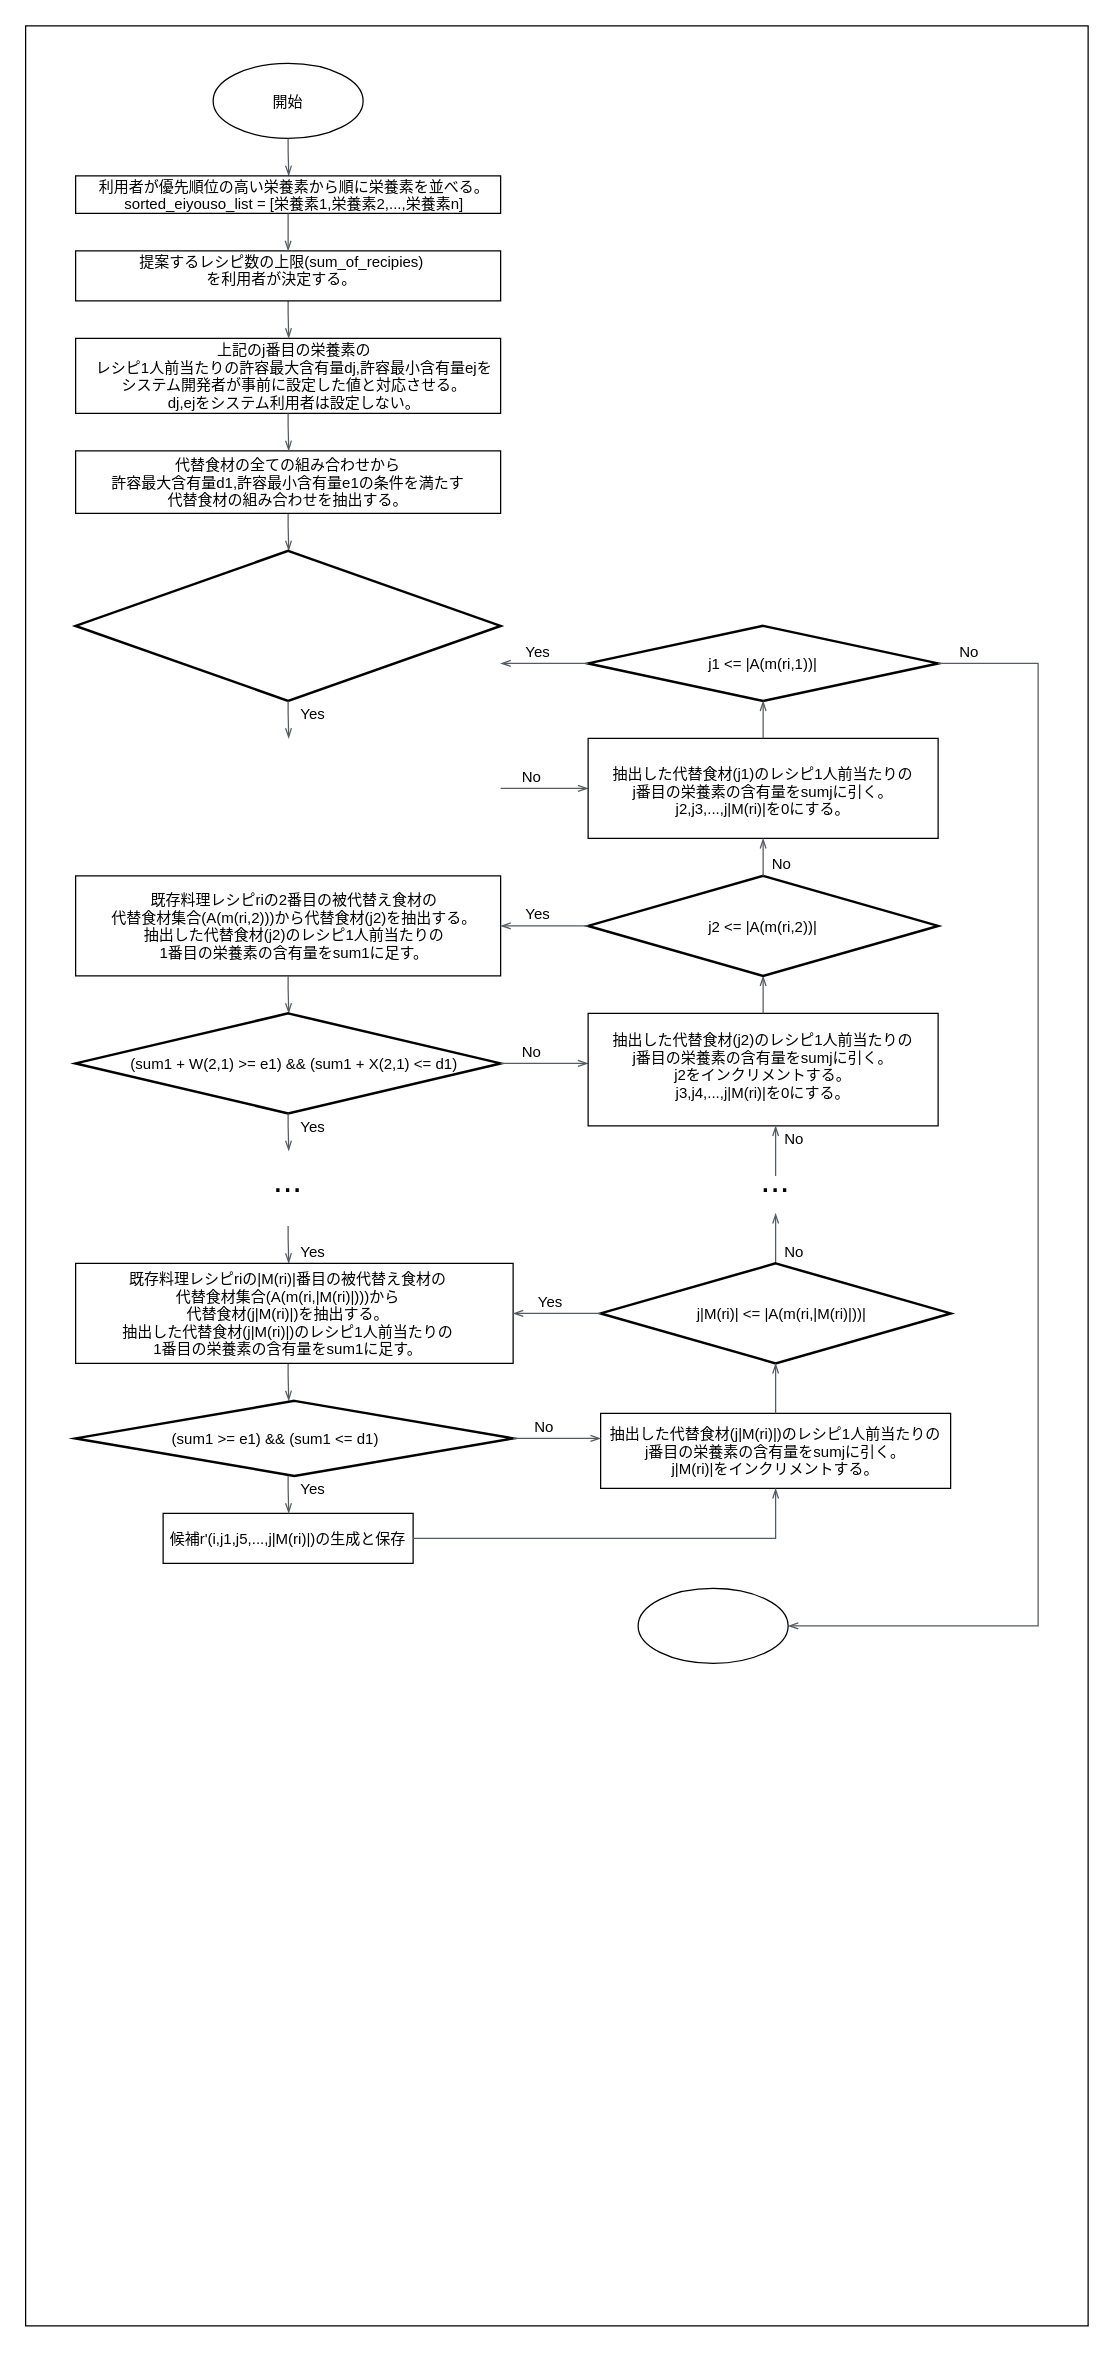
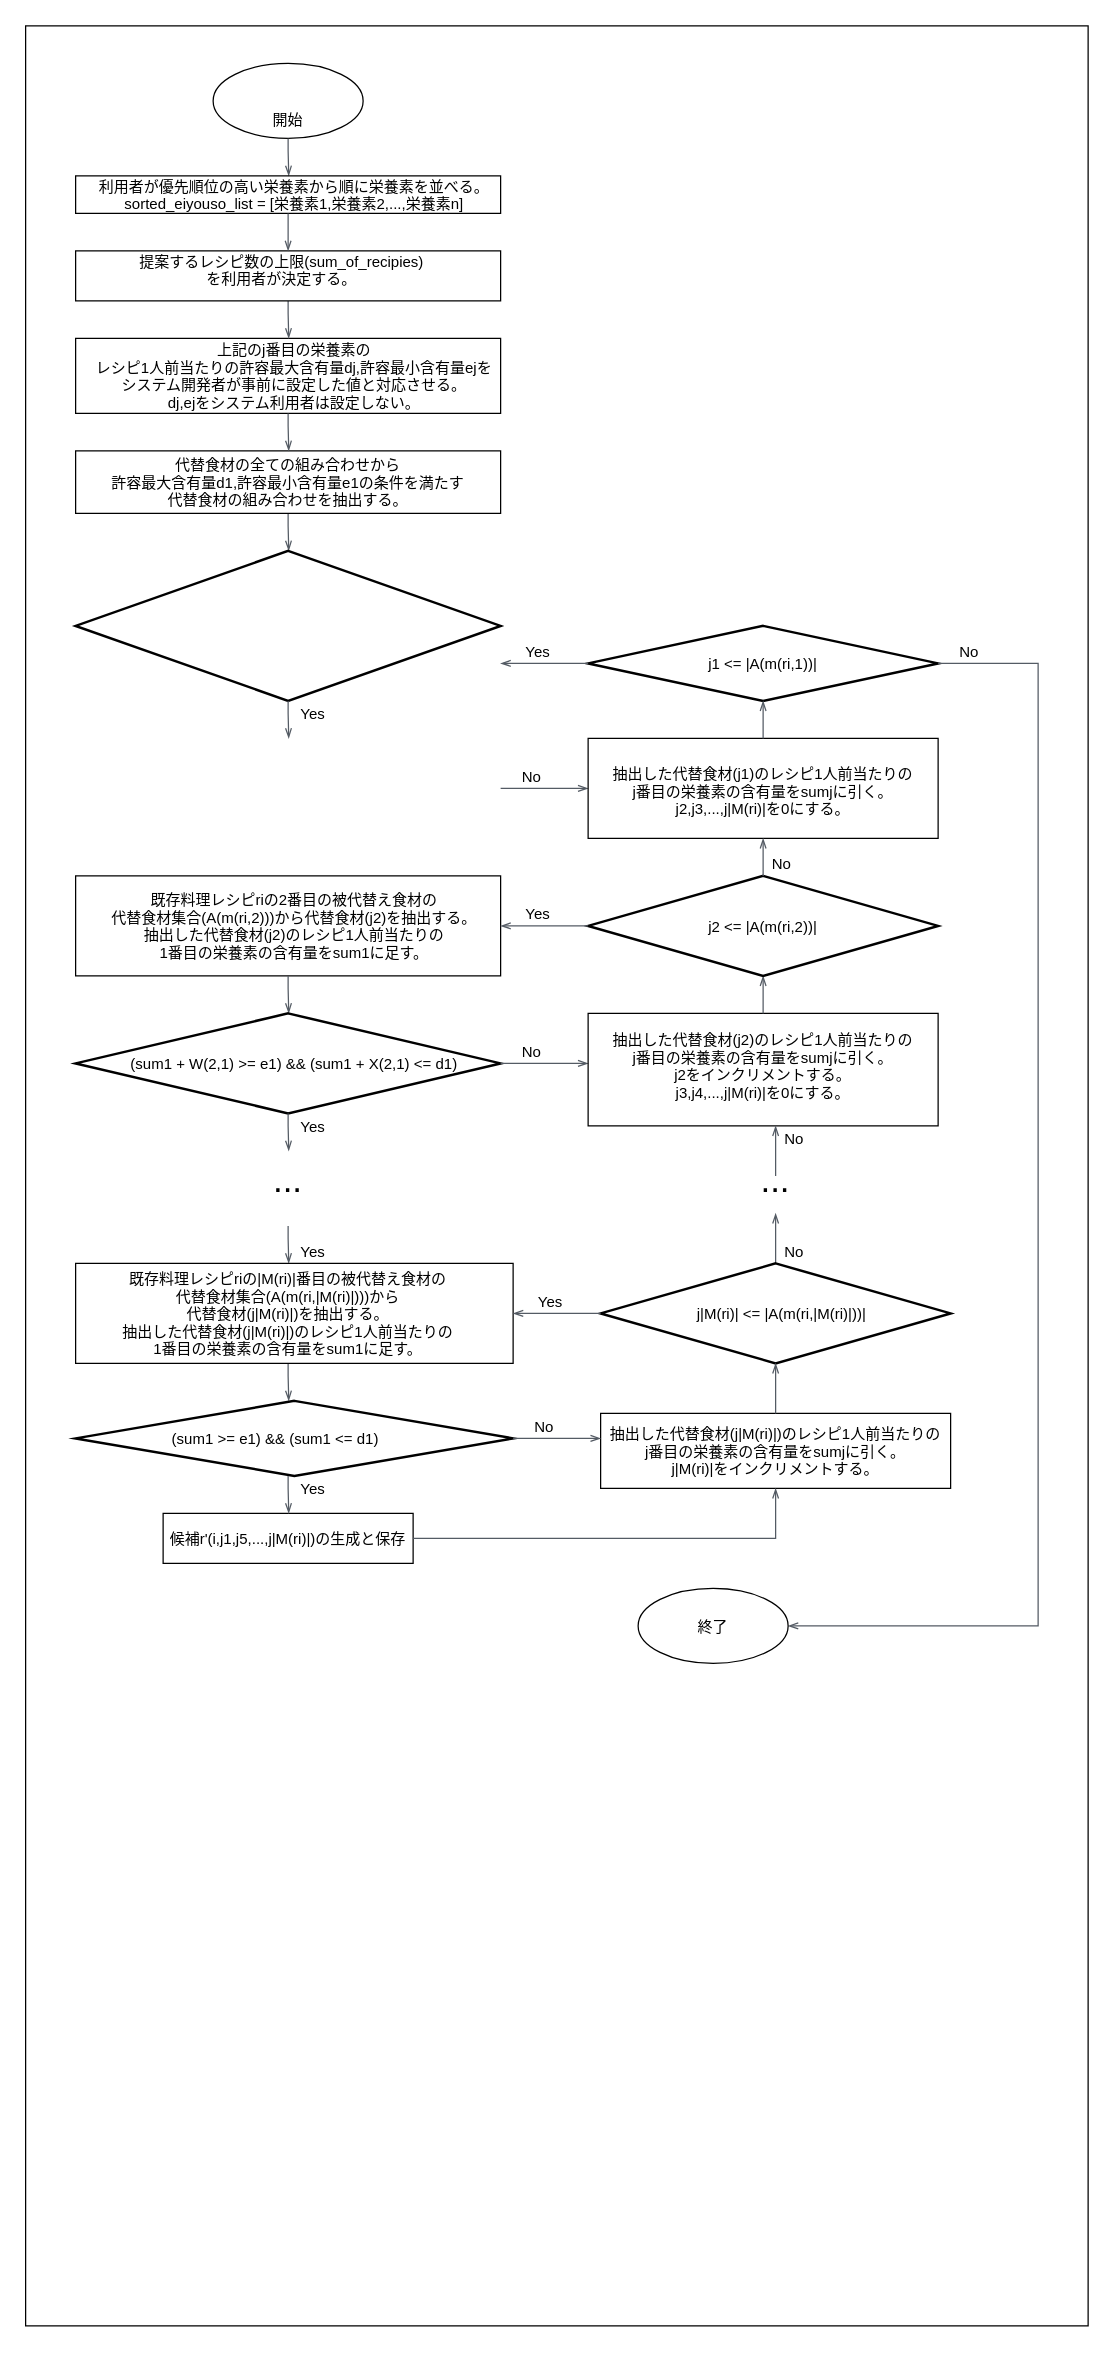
node "開始": moved (288, 101) -> (288, 119)
node "終了": added
